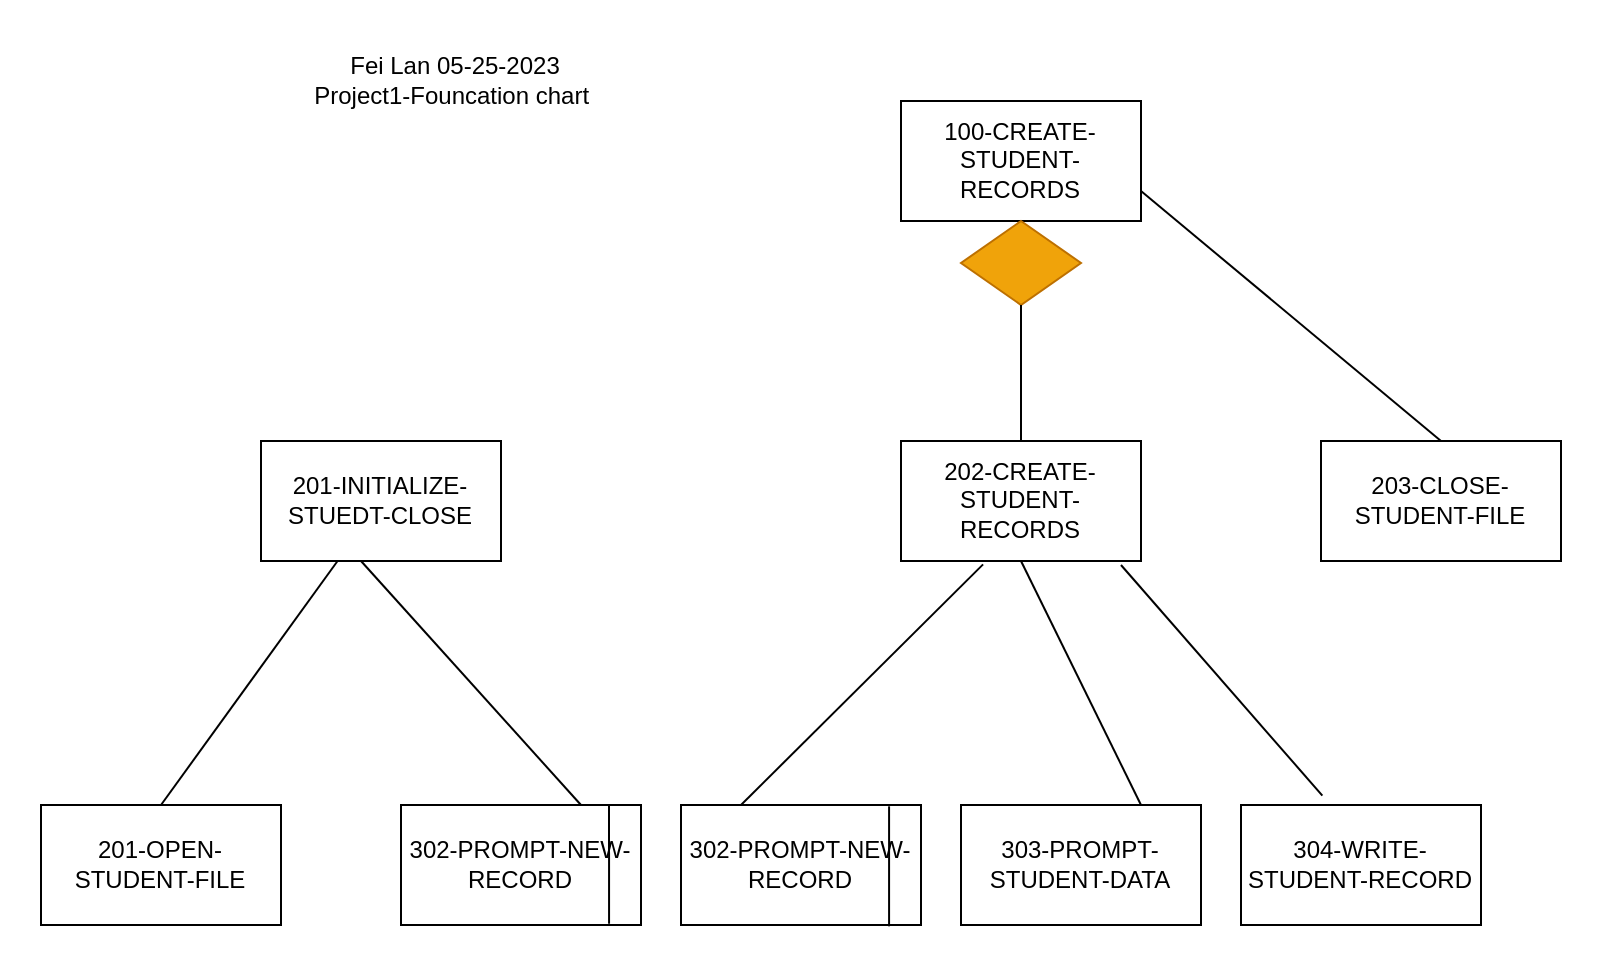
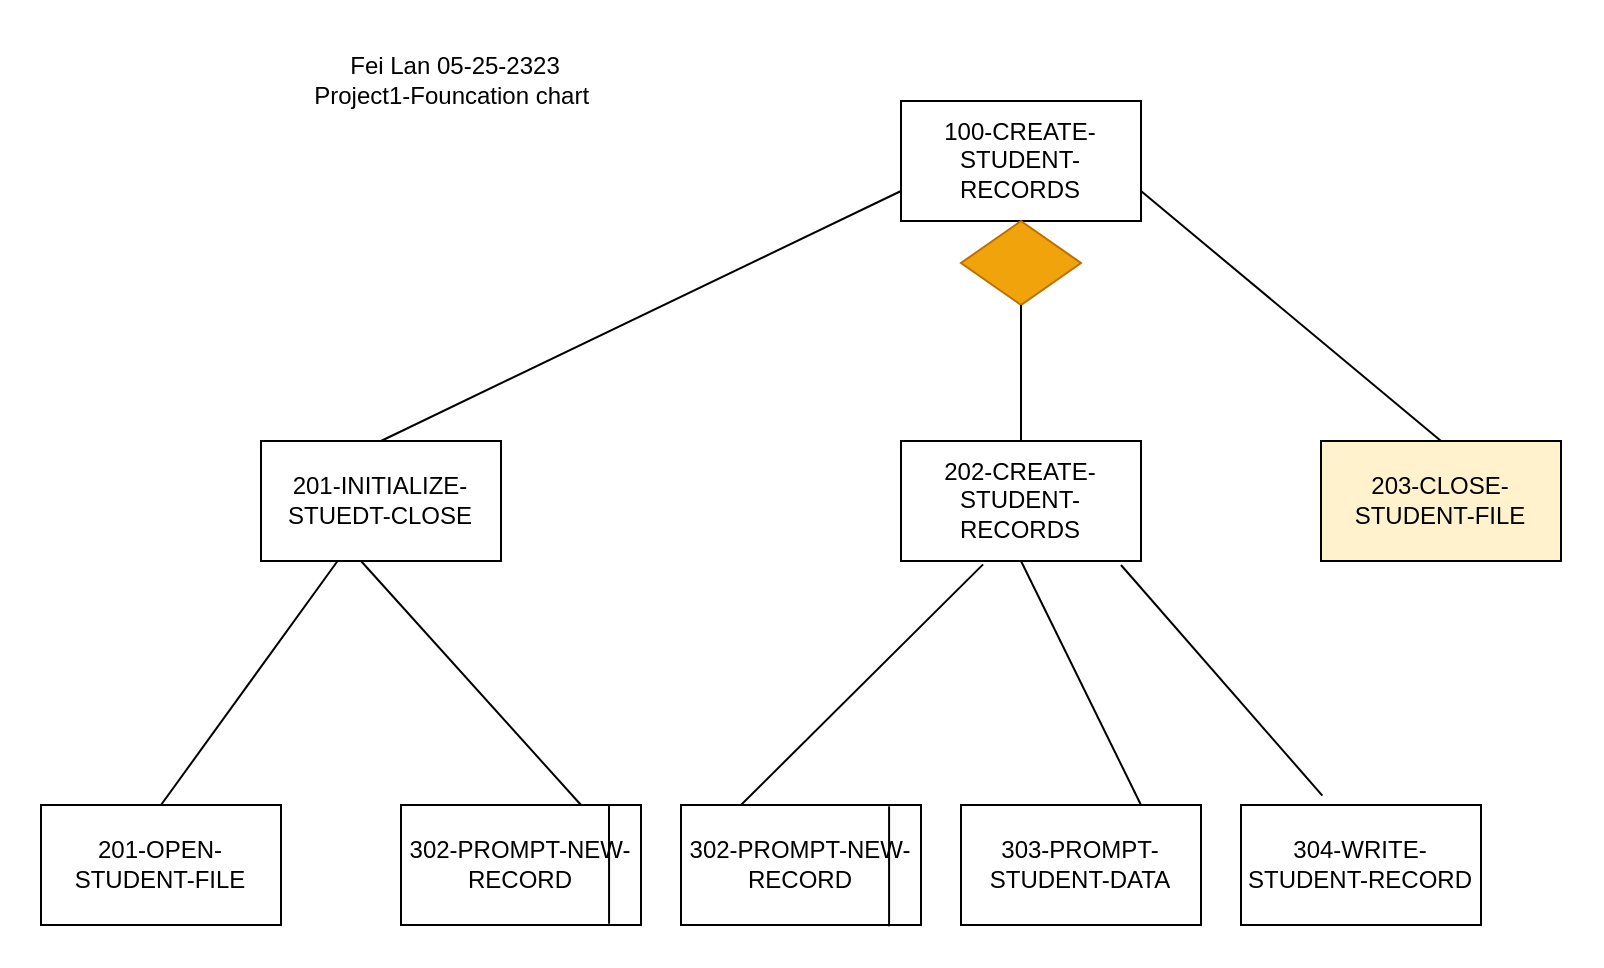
node "Fei Lan 05-25-2023 Project1-Founcation chart": label "Fei Lan 05-25-2023 Project1-Founcation chart" -> "Fei Lan 05-25-2323 Project1-Founcation chart"
edge "100-CREATE-STUDENT-RECORDS" -- "201-INITIALIZE-STUEDT-CLOSE": added
node "203-CLOSE-STUDENT-FILE": fillcolor #ffffff -> #fff2cc
